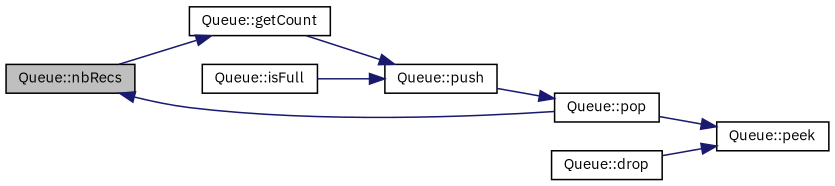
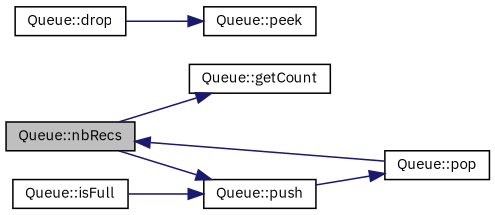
edge "Queue::getCount" -> "Queue::push": now "Queue::nbRecs" -> "Queue::push"
edge "Queue::pop" -> "Queue::peek": removed
